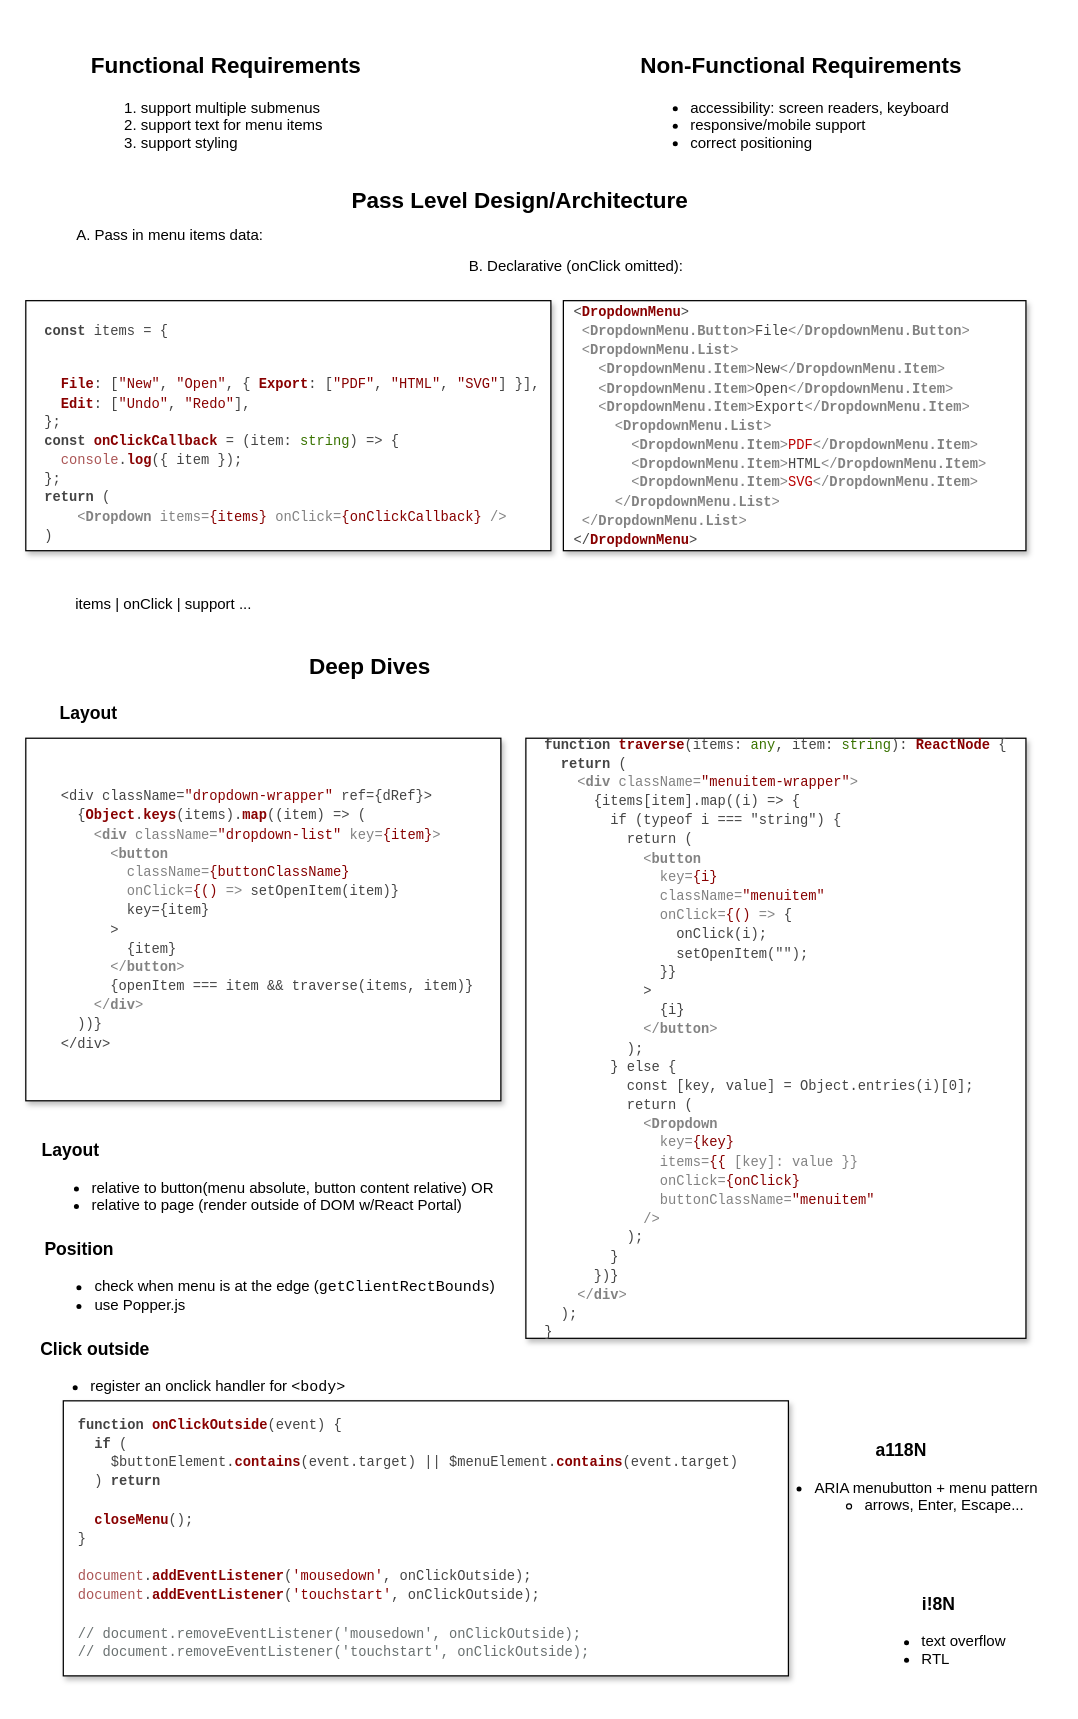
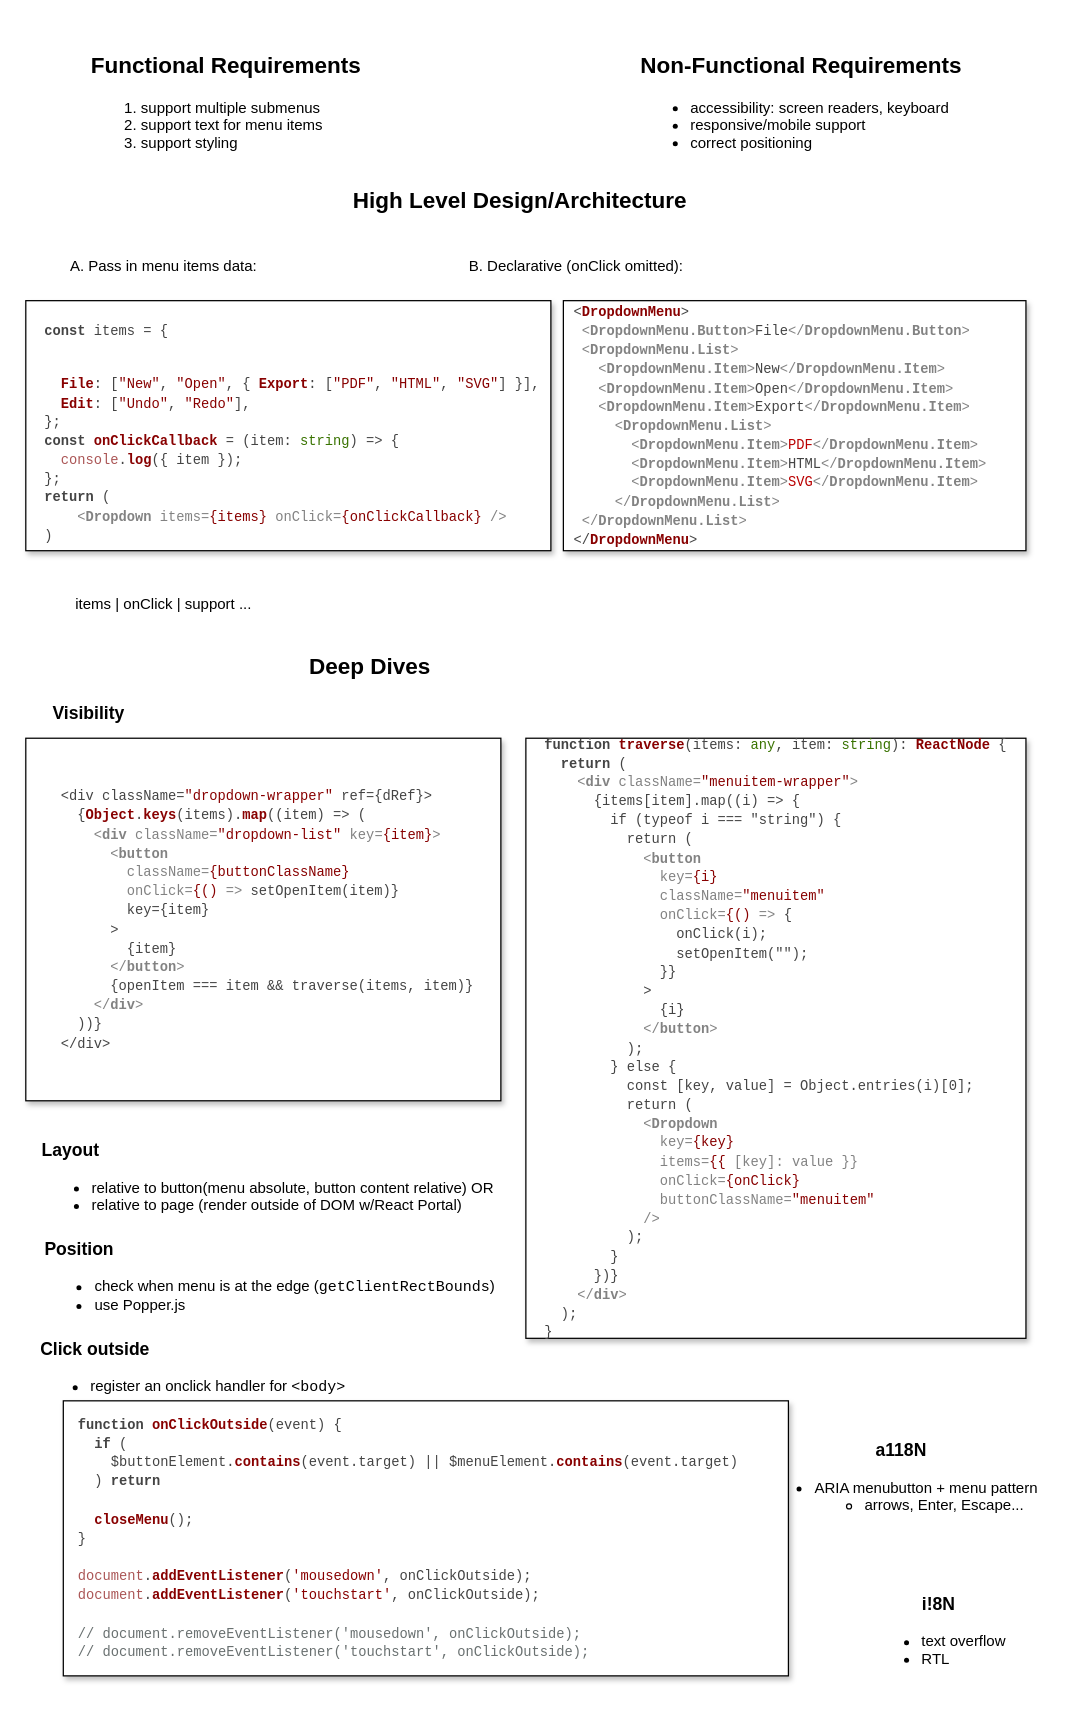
node "Pass Level Design/Architecture": label "Pass Level Design/Architecture" -> "High Level Design/Architecture"
node "A. Pass in menu items data:": moved (169, 236) -> (163, 267)
node "Layout": label "Layout" -> "Visibility"
